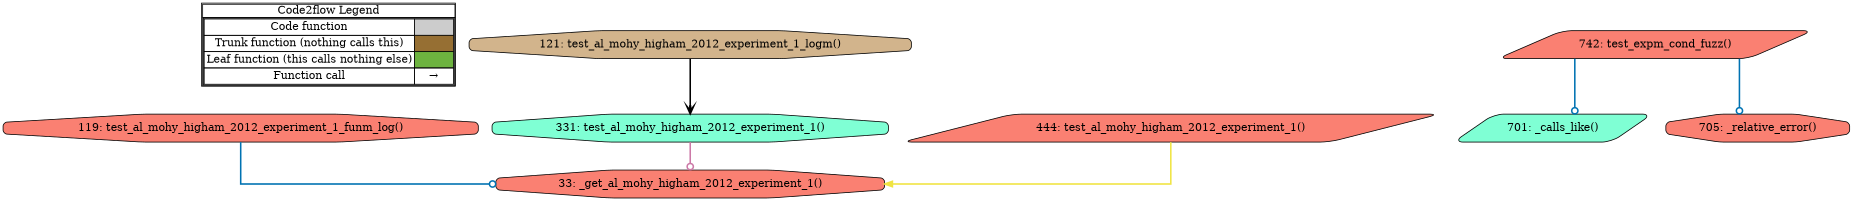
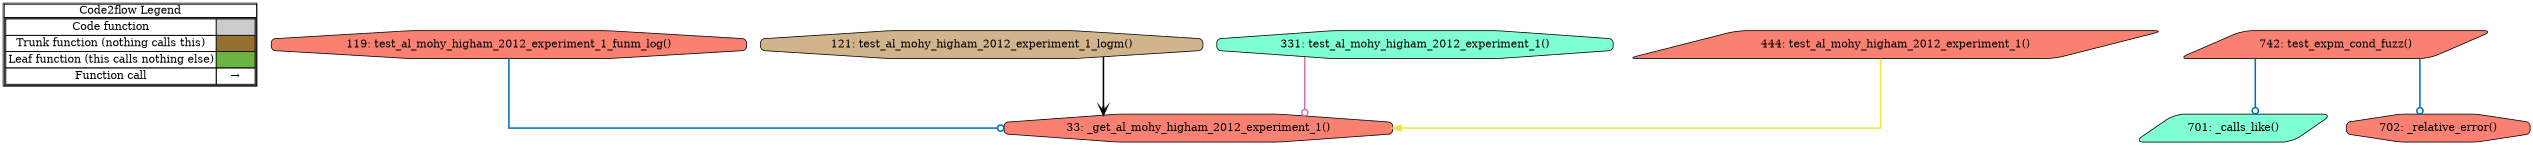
edge "121: test_al_mohy_higham_2012_experiment_1_logm()" -> "331: test_al_mohy_higham_2012_experiment_1()": now "121: test_al_mohy_higham_2012_experiment_1_logm()" -> "33: _get_al_mohy_higham_2012_experiment_1()"
node "705: _relative_error()": label "705: _relative_error()" -> "702: _relative_error()"
